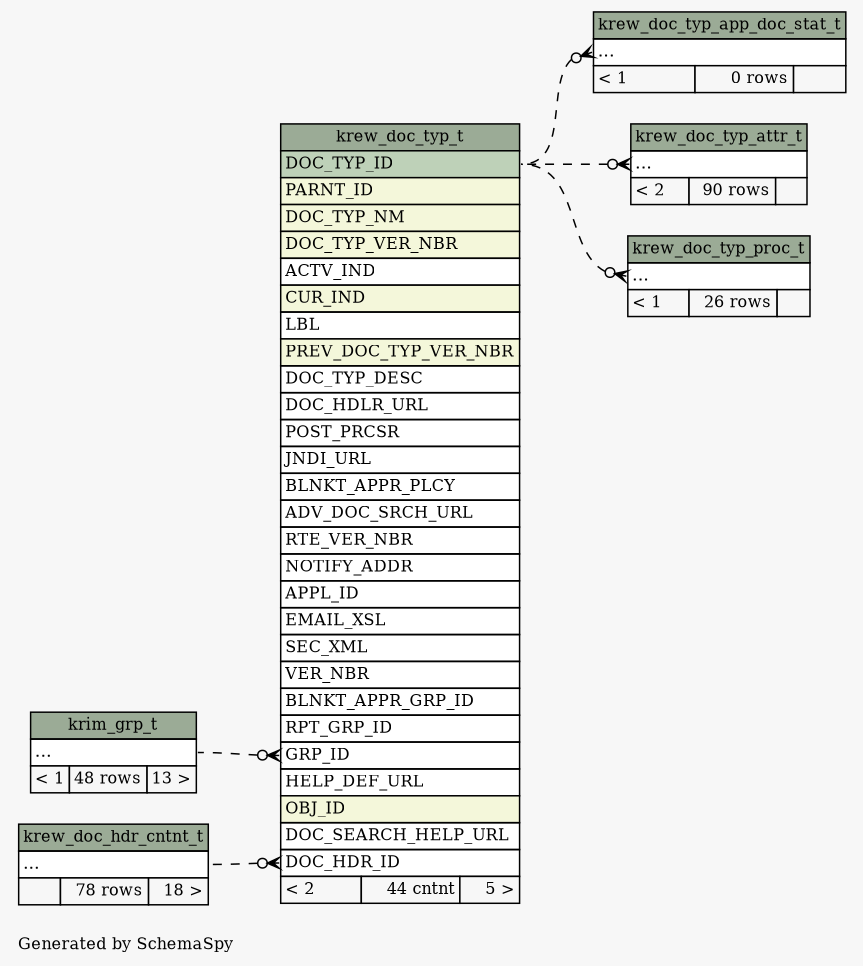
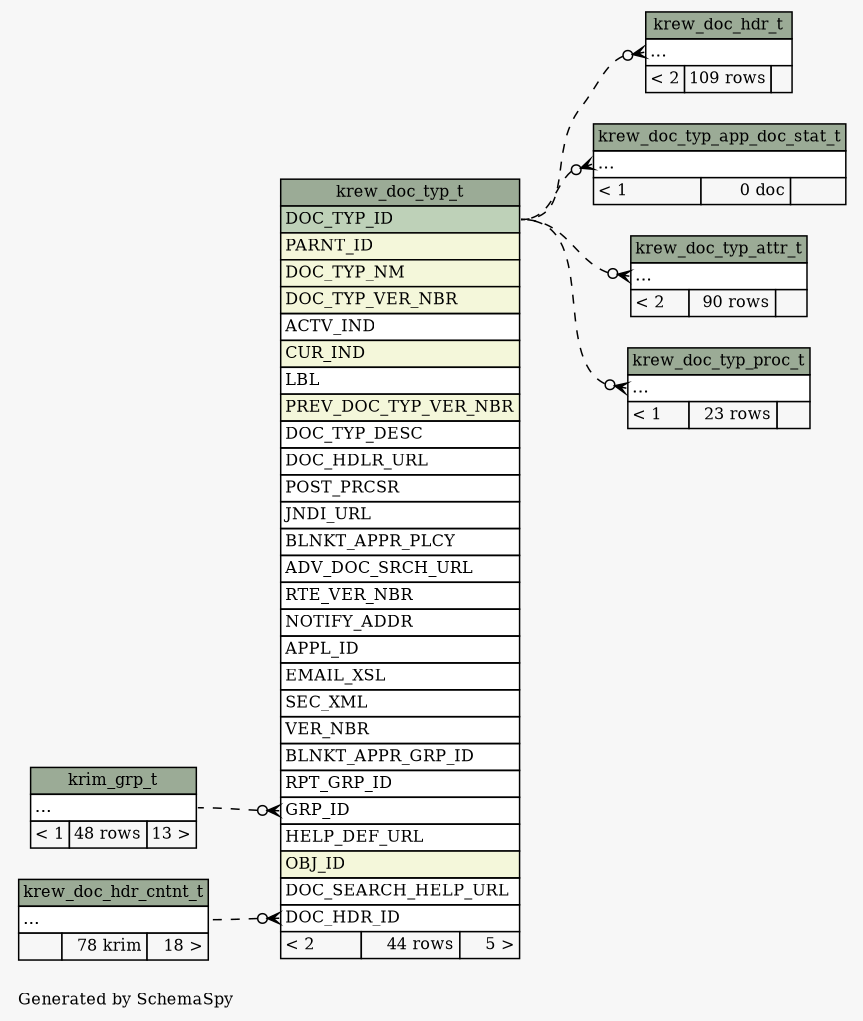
node "krew_doc_hdr_t": added
node "krew_doc_typ_app_doc_stat_t": text "0 rows" -> "0 doc"
node "krew_doc_typ_proc_t": text "26 rows" -> "23 rows"
node "krew_doc_typ_t": text "44 cntnt" -> "44 rows"
node "krew_doc_hdr_cntnt_t": text "78 rows" -> "78 krim"
